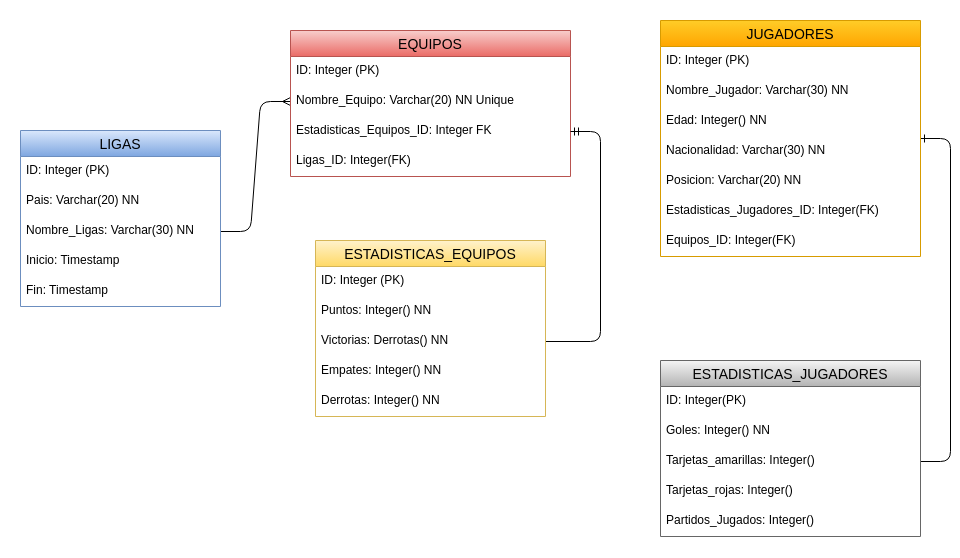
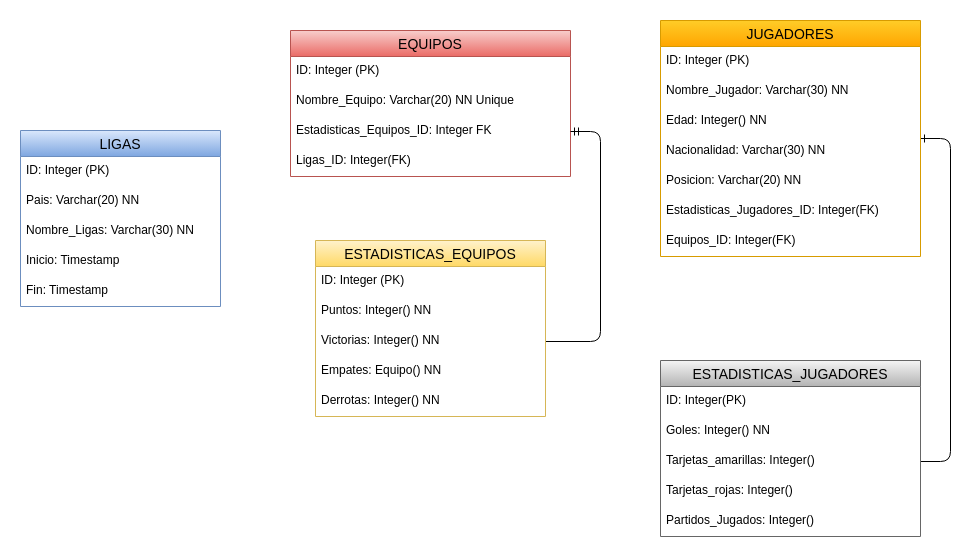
edge "Nombre_Ligas: Varchar(30) NN" -> "Nombre_Equipo: Varchar(20) NN Unique": removed
node "Victorias: Derrotas() NN": label "Victorias: Derrotas() NN" -> "Victorias: Integer() NN"
node "Empates: Integer() NN": label "Empates: Integer() NN" -> "Empates: Equipo() NN"
